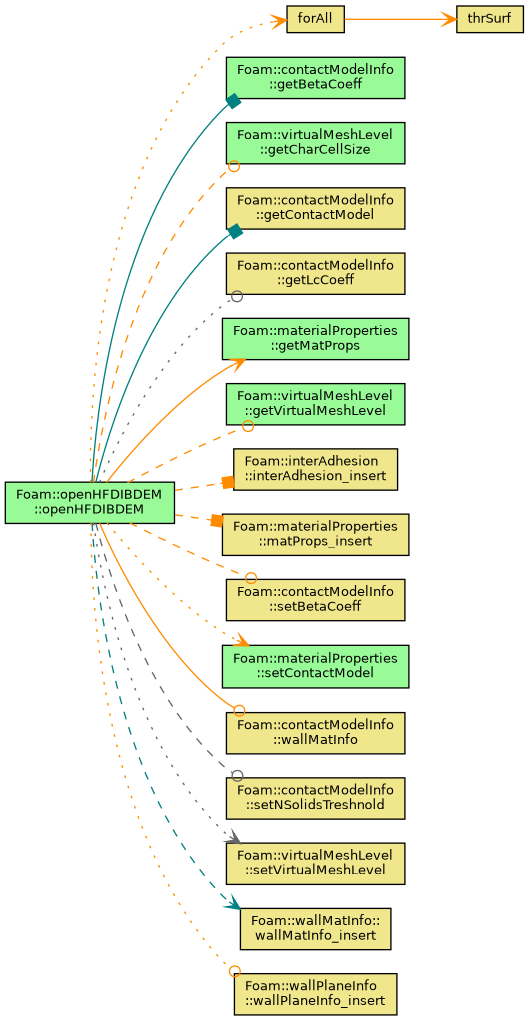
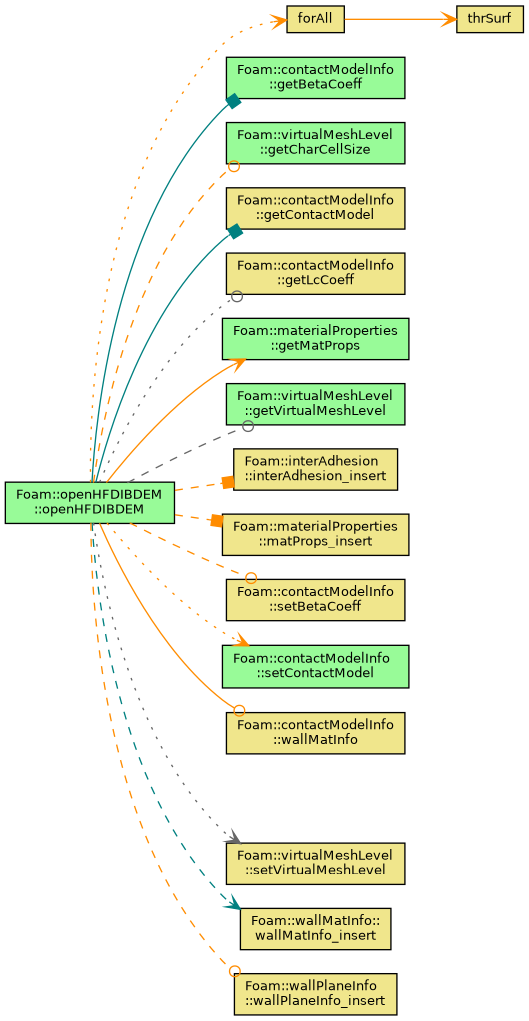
edge "Foam::openHFDIBDEM ::openHFDIBDEM" -> "Foam::virtualMeshLevel ::getVirtualMeshLevel": color darkorange -> gray40
node "Foam::materialProperties ::setContactModel": label "Foam::materialProperties ::setContactModel" -> "Foam::contactModelInfo ::setContactModel"
edge "Foam::openHFDIBDEM ::openHFDIBDEM" -> "Foam::wallPlaneInfo ::wallPlaneInfo_insert": style dotted -> dashed
node "Foam::contactModelInfo ::setNSolidsTreshnold": removed
